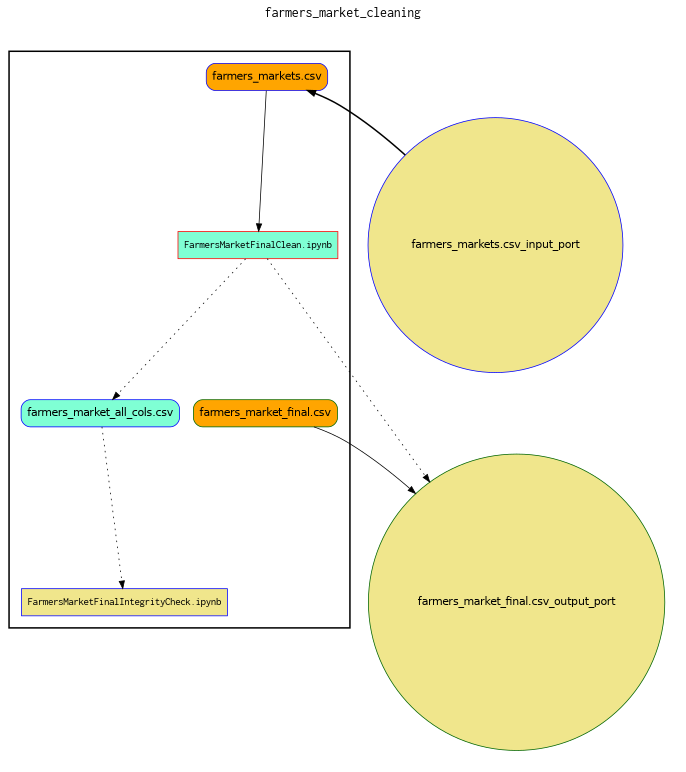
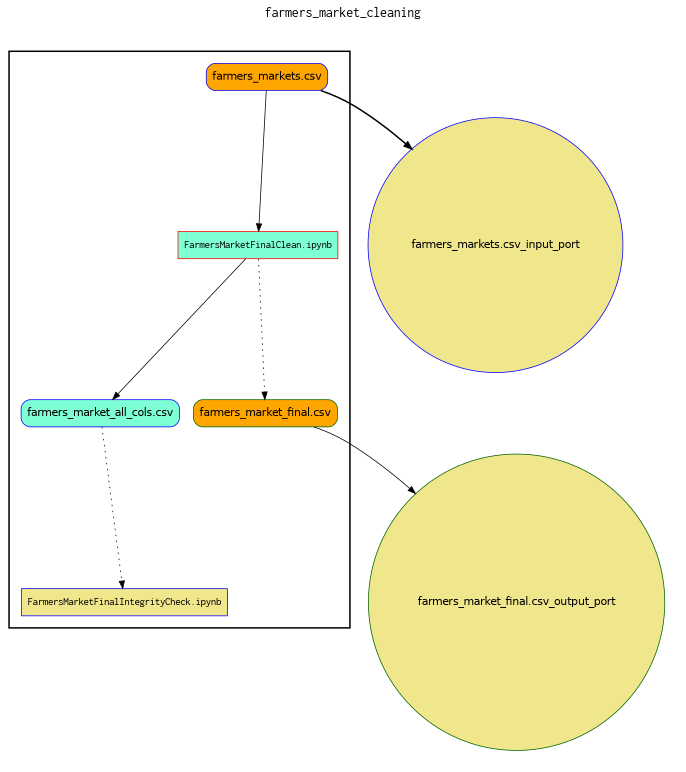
edge "farmers_markets.csv_input_port" -> "farmers_markets.csv": reversed
edge "FarmersMarketFinalClean.ipynb" -> "farmers_market_all_cols.csv": style dotted -> solid
edge "FarmersMarketFinalClean.ipynb" -> "farmers_market_final.csv_output_port": now "FarmersMarketFinalClean.ipynb" -> "farmers_market_final.csv"
